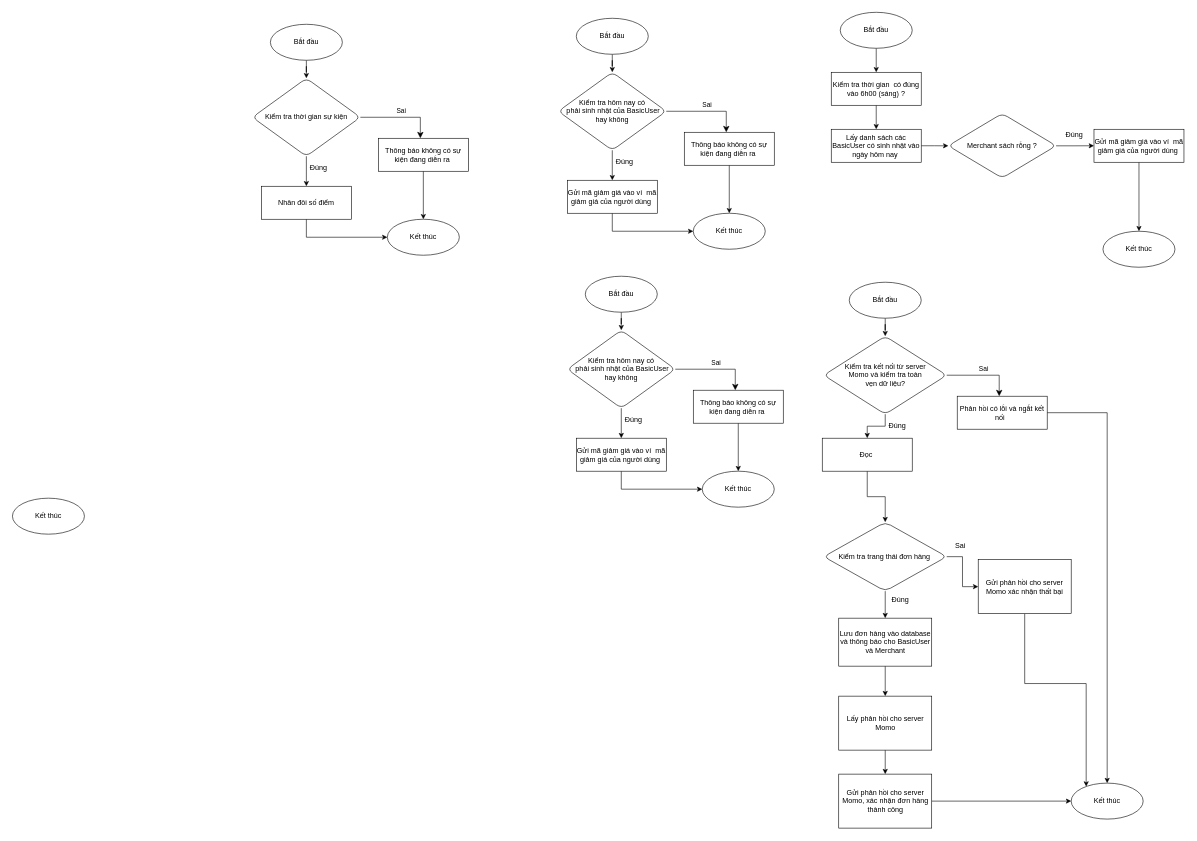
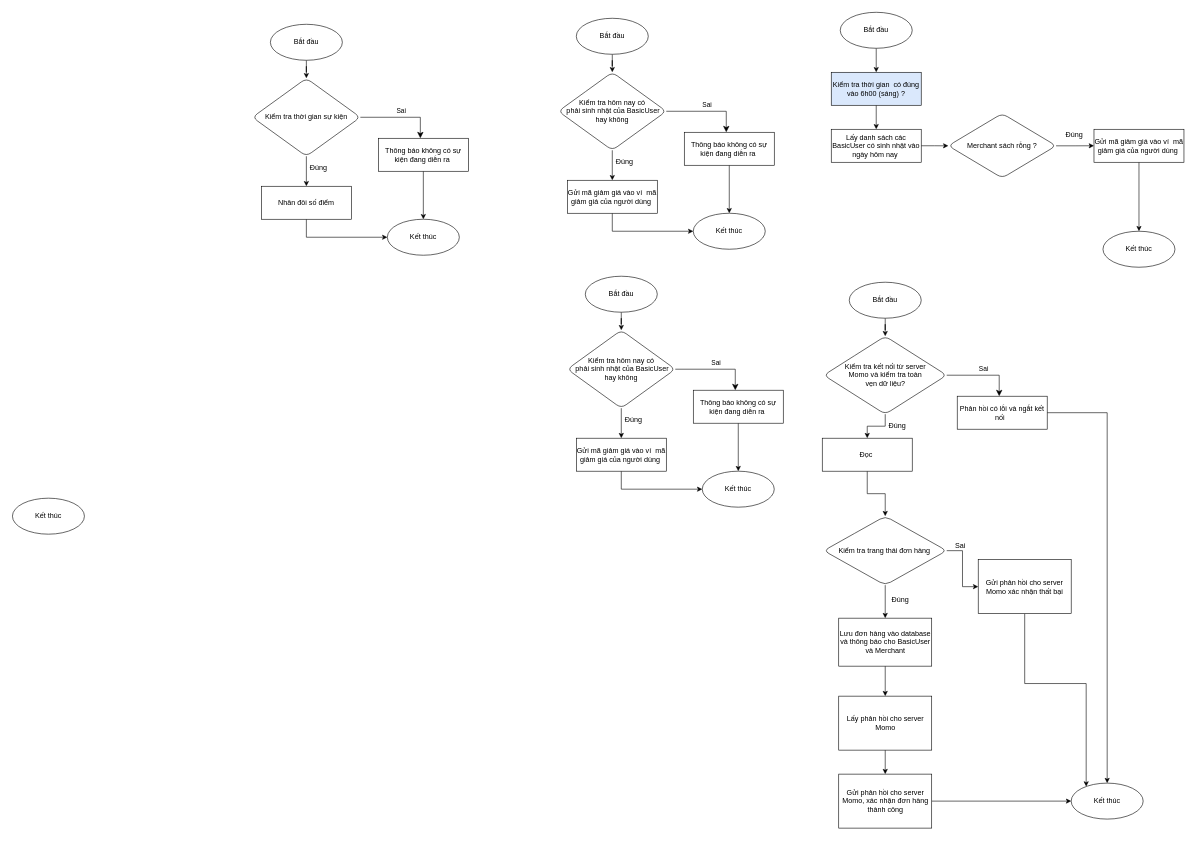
node "Kiểm tra thời gian có đúng vào 6h00 (sáng) ?": fillcolor #ffffff -> #dae8fc
node "Kiểm tra trang thái đơn hàng": moved (885, 557) -> (885, 551)
